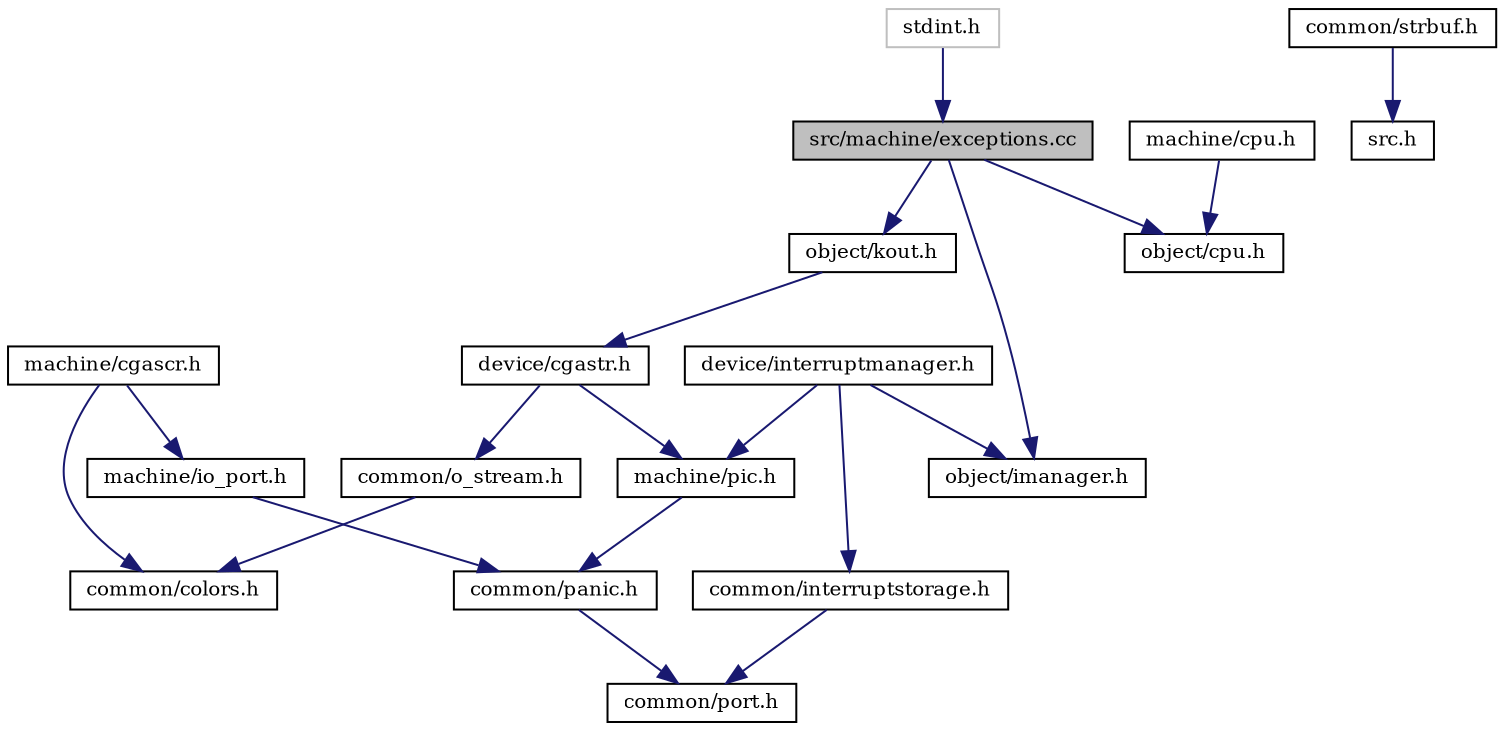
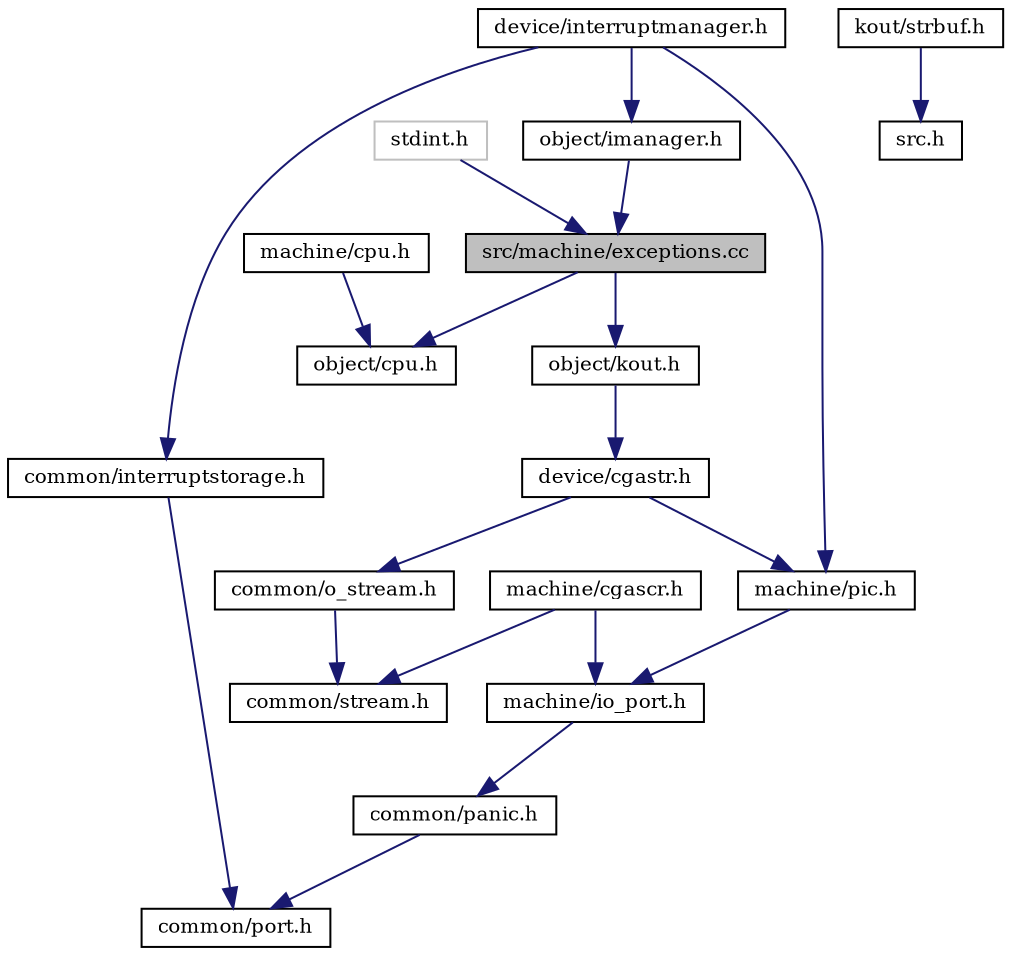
node "common/strbuf.h": label "common/strbuf.h" -> "kout/strbuf.h"
edge "src/machine/exceptions.cc" -> "object/imanager.h": reversed
edge "machine/pic.h" -> "common/panic.h": now "machine/pic.h" -> "machine/io_port.h"
node "common/colors.h": label "common/colors.h" -> "common/stream.h"
